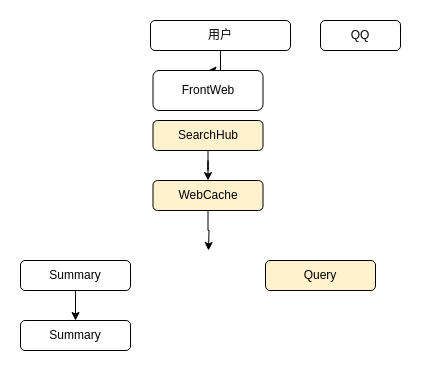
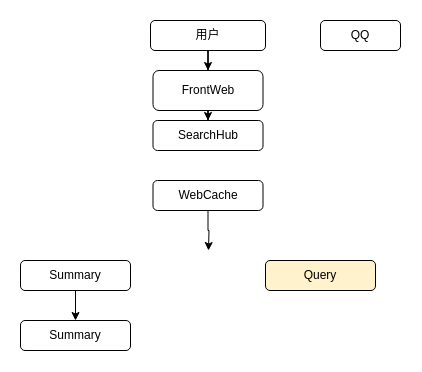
node "用户": size 140x30 -> 115x30
edge "FrontWeb" -> "SearchHub": added
node "SearchHub": fillcolor #fff2cc -> #ffffff
edge "SearchHub" -> "WebCache": removed
node "WebCache": fillcolor #fff2cc -> #ffffff
